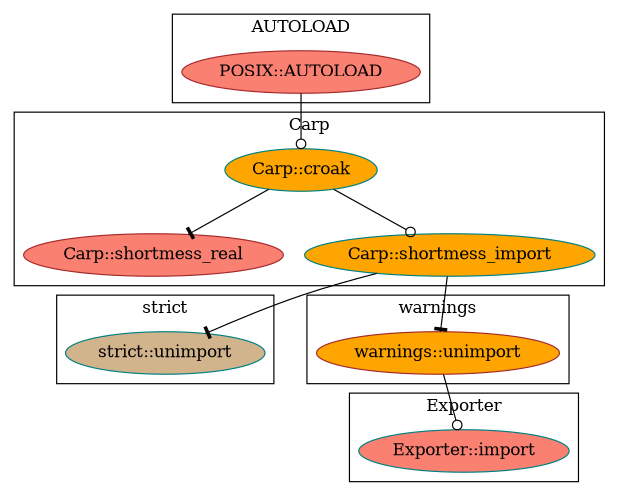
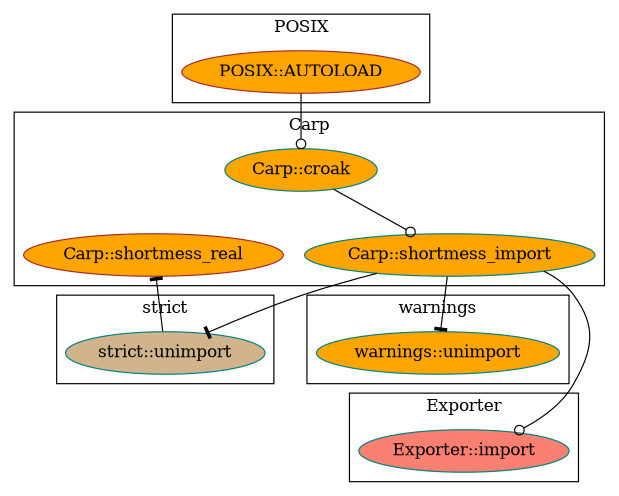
cluster "AUTOLOAD": label "AUTOLOAD" -> "POSIX"
node "POSIX::AUTOLOAD": fillcolor salmon -> orange
edge "Carp::croak" -> "Carp::shortmess_real": now "strict::unimport" -> "Carp::shortmess_real"
node "Carp::shortmess_real": fillcolor salmon -> orange
node "warnings::unimport": color brown -> teal
edge "warnings::unimport" -> "Exporter::import": now "Carp::shortmess_import" -> "Exporter::import"
